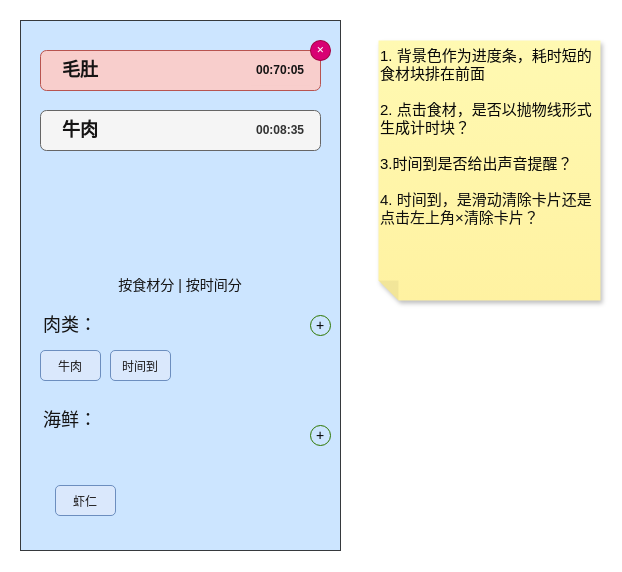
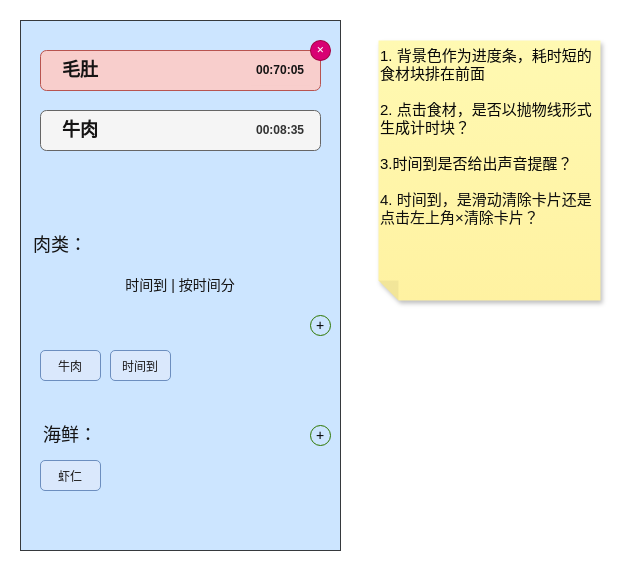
node "按食材分 | 按时间分": label "按食材分 | 按时间分" -> "时间到 | 按时间分"
node "肉类：": moved (71, 326) -> (61, 246)
node "海鲜：": moved (71, 421) -> (71, 436)
node "虾仁": moved (86, 501) -> (71, 476)
